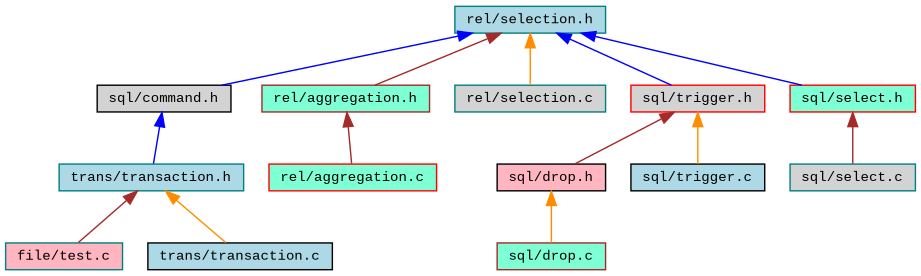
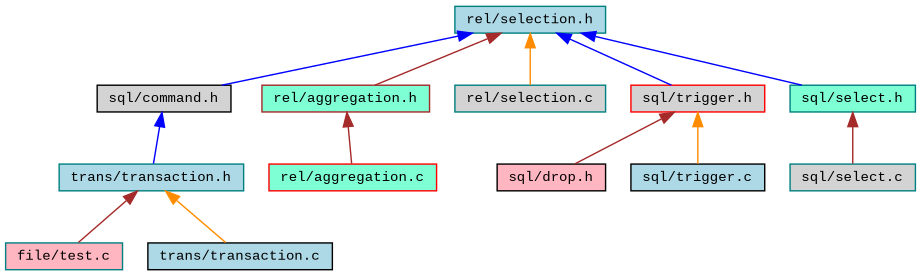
node "sql/select.h": color red -> teal
node "sql/drop.c": removed
